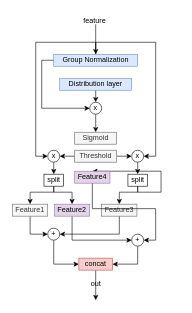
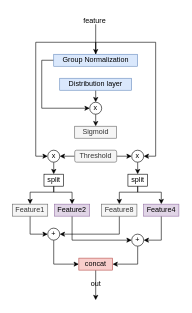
node "Sigmoid": moved (96, 138) -> (96, 132)
node "Threshold": shape rectangle -> rounded rectangle
node "Feature4": moved (92, 177) -> (161, 210)
node "Feature3": label "Feature3" -> "Feature8"
